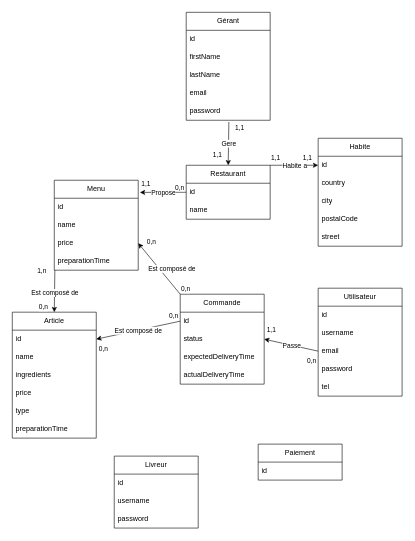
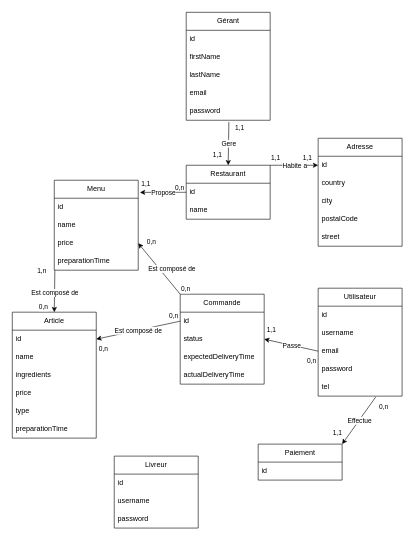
node "Habite": label "Habite" -> "Adresse"
edge "tel" -> "Paiement": added, labels "0,n", "Effectue", "1,1"
